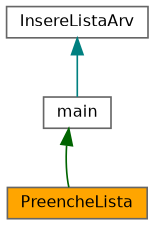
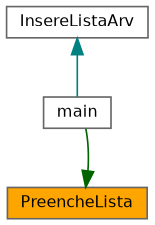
edge "PreencheLista" -> "main": reversed
